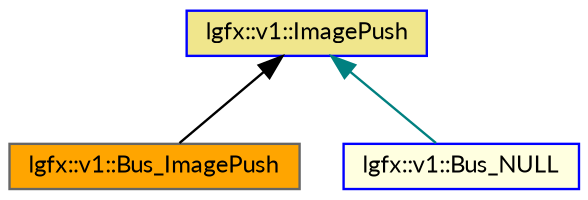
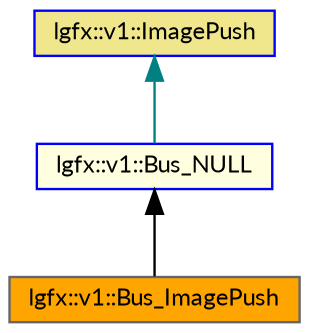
edge "lgfx::v1::Bus_ImagePush" -> "lgfx::v1::ImagePush": now "lgfx::v1::Bus_ImagePush" -> "lgfx::v1::Bus_NULL"
